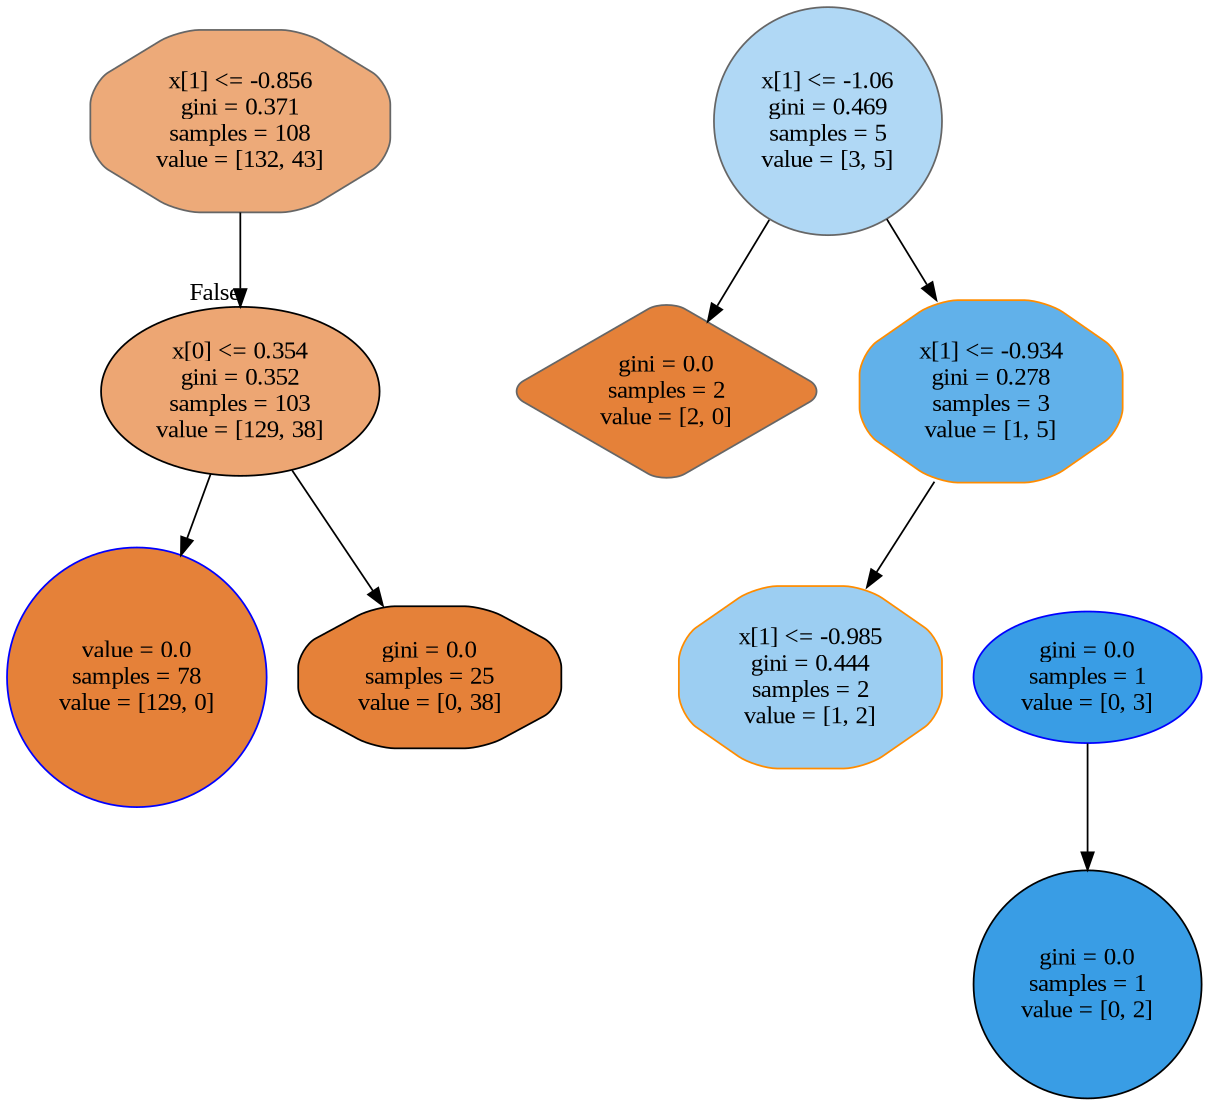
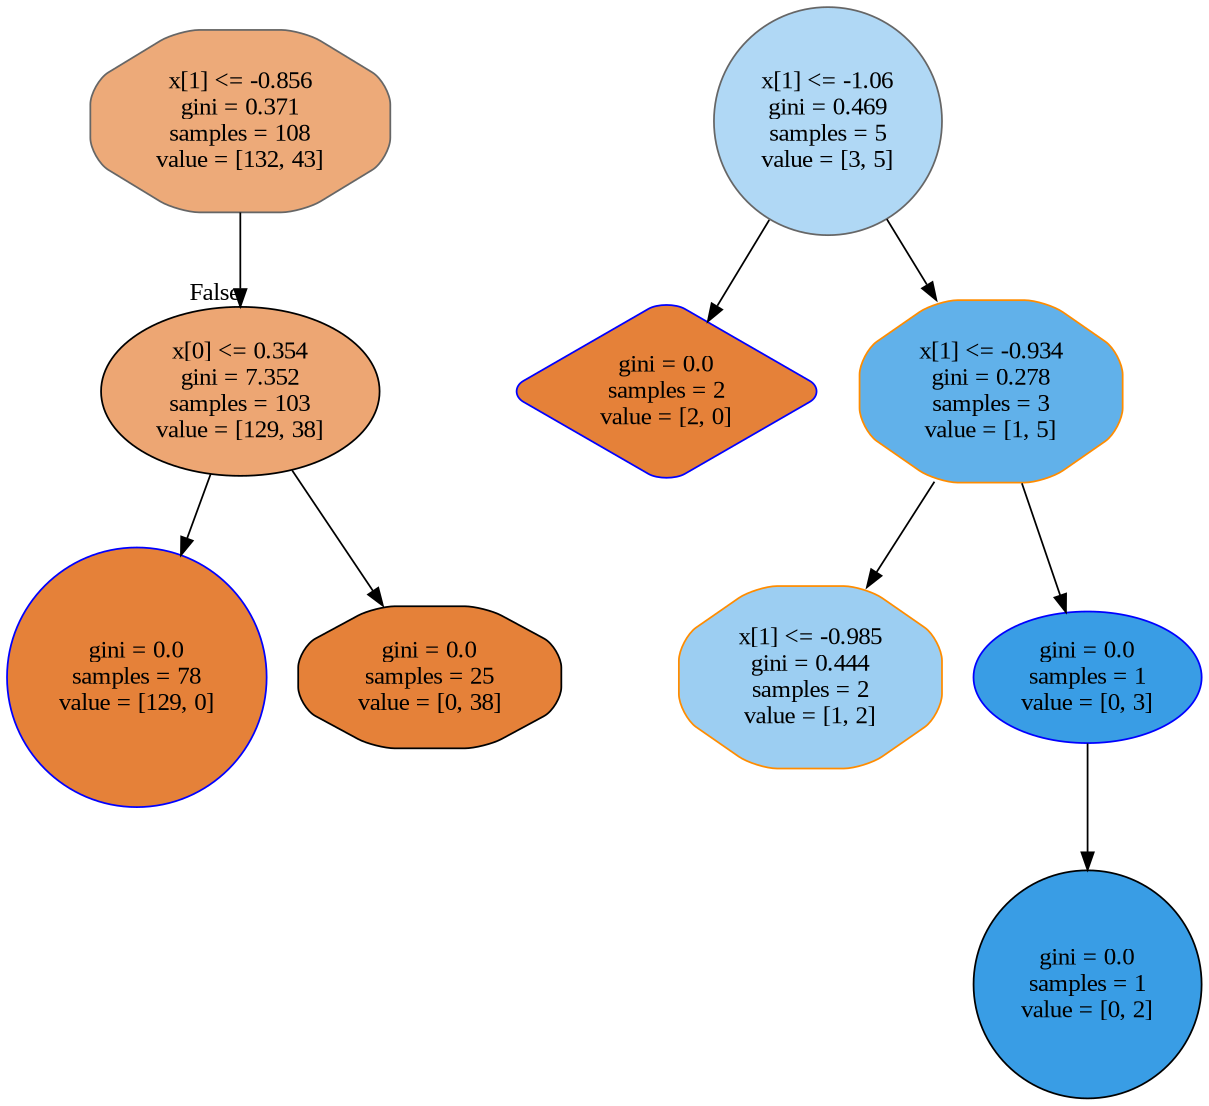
node "x[0] <= 0.354 gini = 0.352 samples = 103 value = [129, 38]": label "x[0] <= 0.354 gini = 0.352 samples = 103 value = [129, 38]" -> "x[0] <= 0.354 gini = 7.352 samples = 103 value = [129, 38]"
node "gini = 0.0 samples = 2 value = [2, 0]": color gray40 -> blue
edge "x[1] <= -0.934 gini = 0.278 samples = 3 value = [1, 5]" -> "gini = 0.0 samples = 1 value = [0, 3]": added
node "value = 0.0 samples = 78 value = [129, 0]": label "value = 0.0 samples = 78 value = [129, 0]" -> "gini = 0.0 samples = 78 value = [129, 0]"
